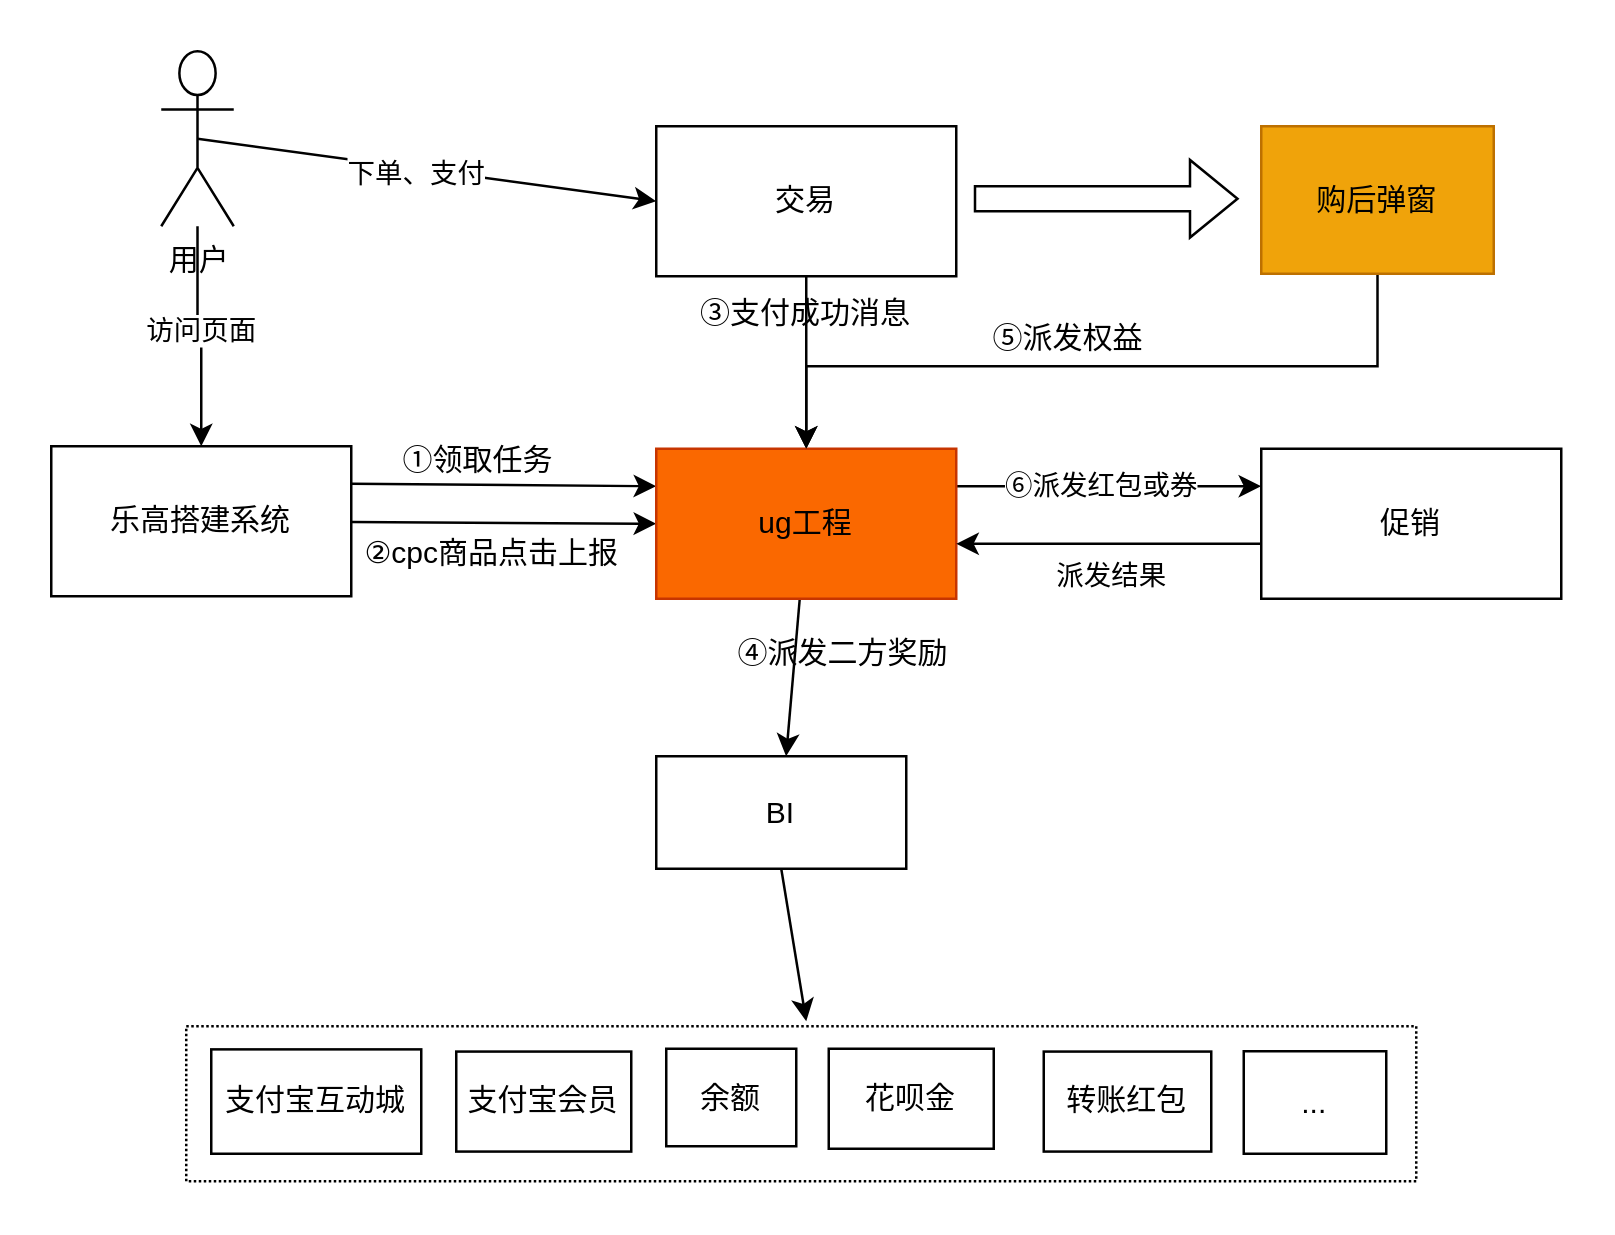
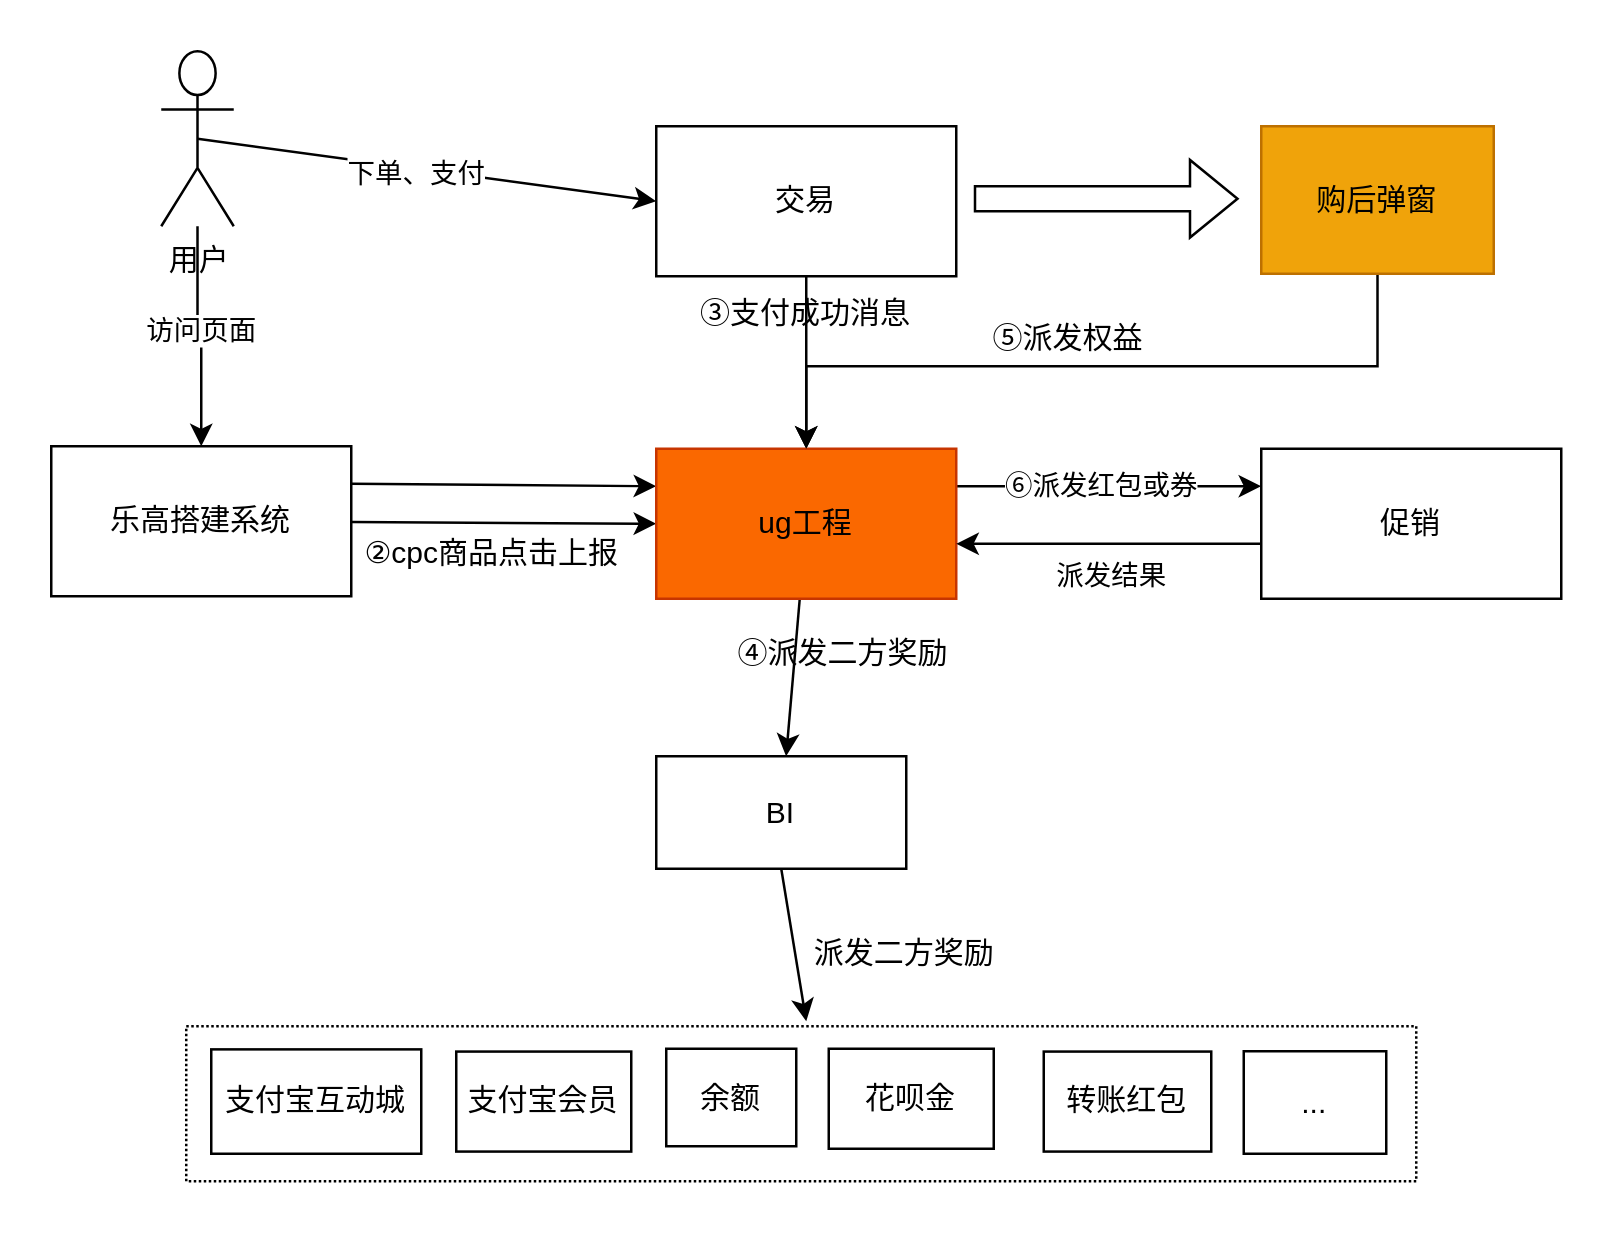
node "①领取任务": removed
node "派发二方奖励": added
